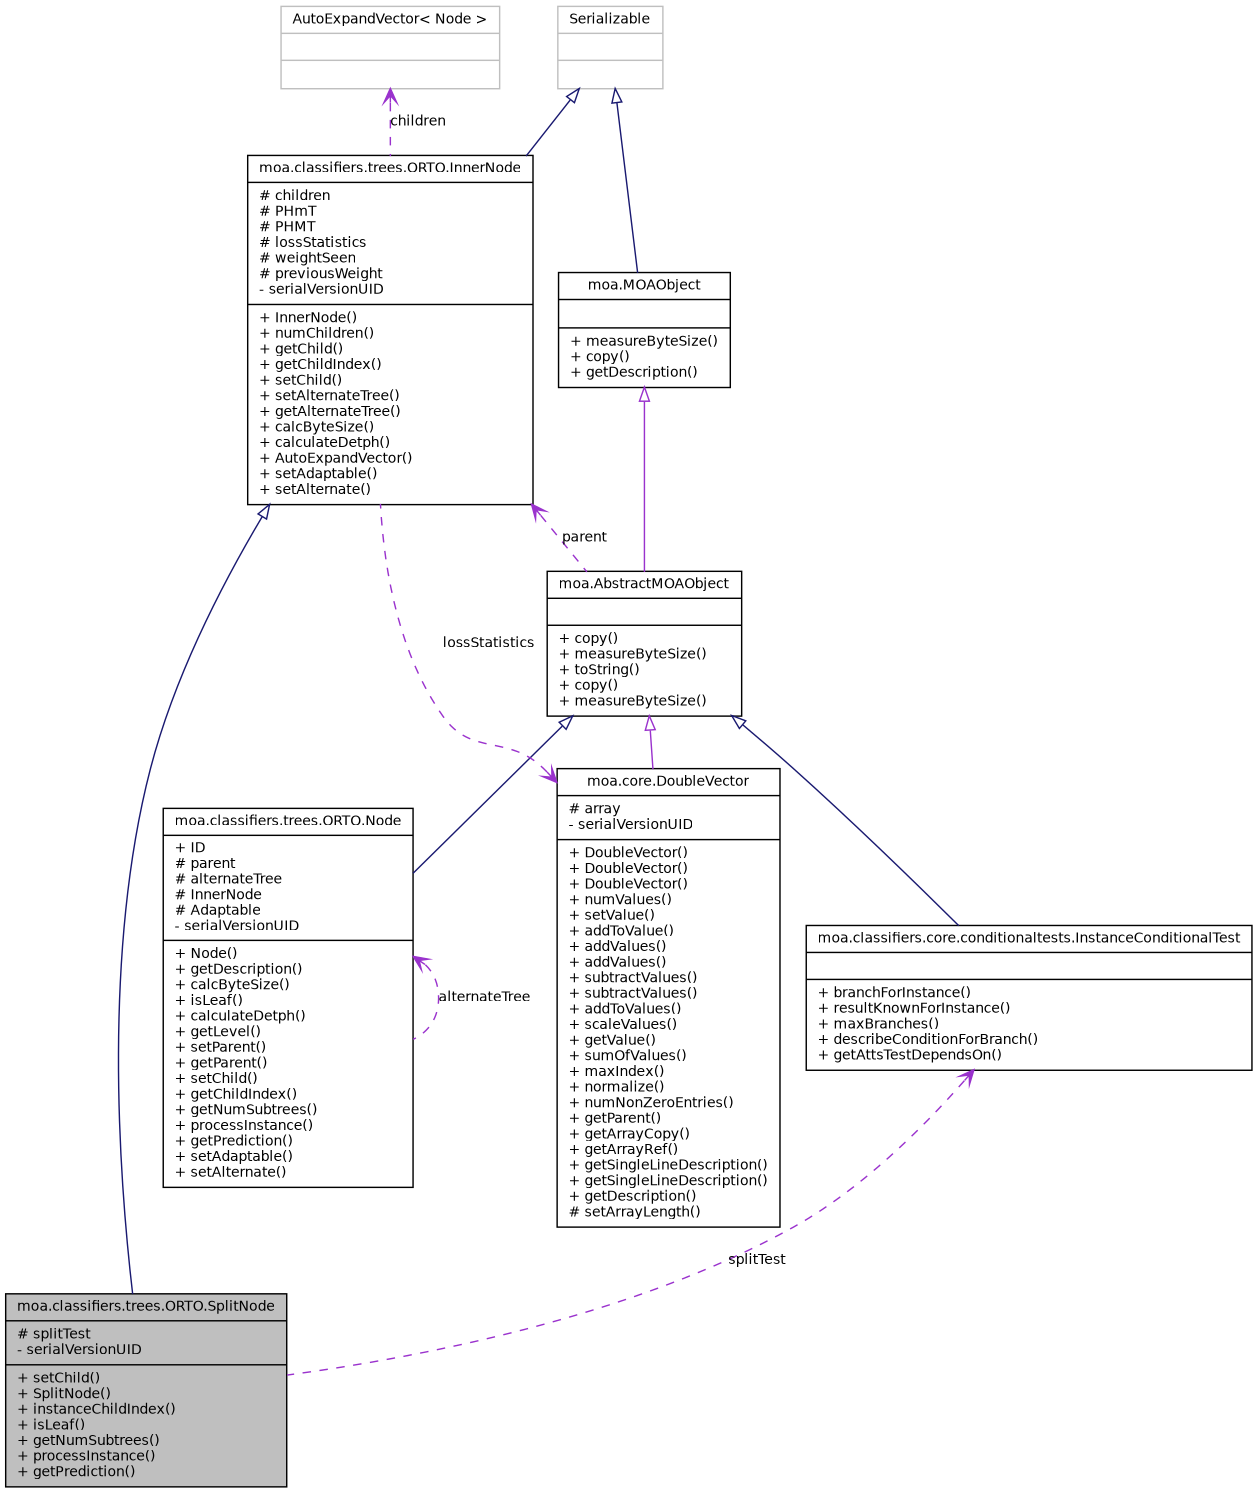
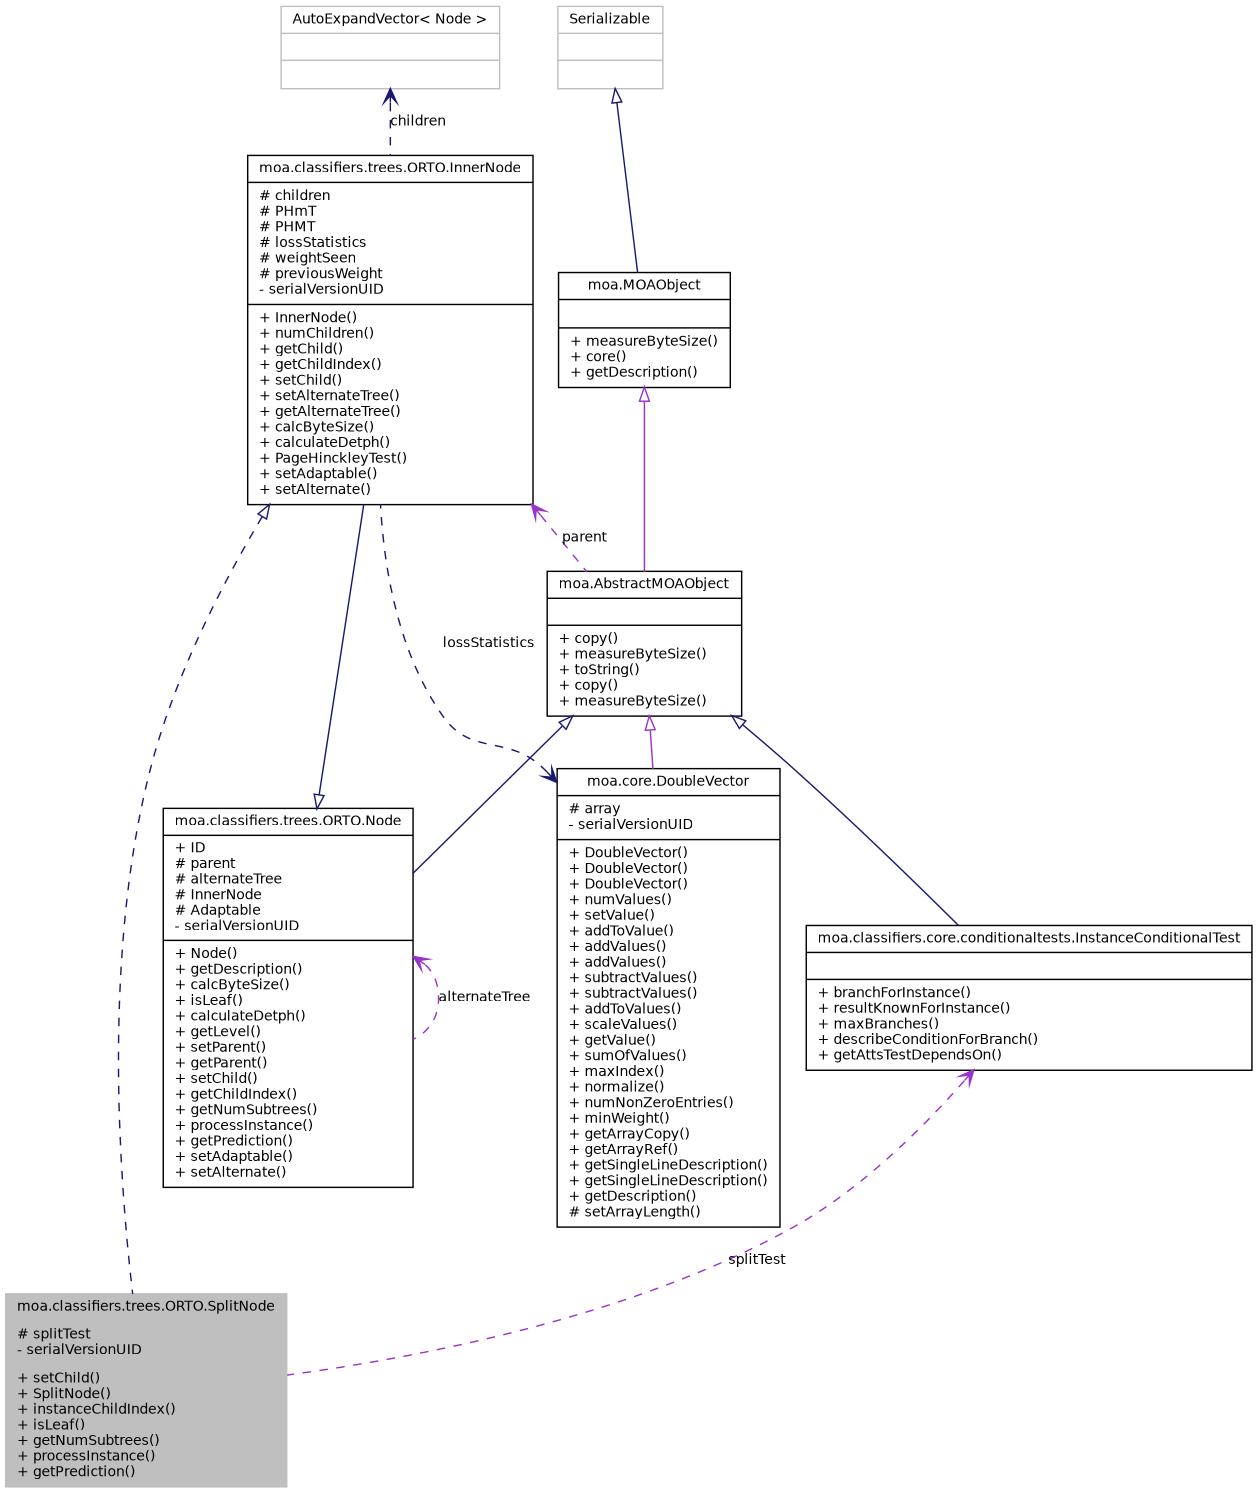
edge "moa.classifiers.trees.ORTO.InnerNode" -> "Serializable": now "moa.classifiers.trees.ORTO.InnerNode" -> "moa.classifiers.trees.ORTO.Node"
edge "moa.classifiers.trees.ORTO.InnerNode" -> "AutoExpandVector< Node >": color darkorchid3 -> midnightblue
node "moa.MOAObject": text "+ copy()" -> "+ core()"
node "moa.classifiers.trees.ORTO.InnerNode": text "+ AutoExpandVector()" -> "+ PageHinckleyTest()"
edge "moa.classifiers.trees.ORTO.InnerNode" -> "moa.core.DoubleVector": color darkorchid3 -> midnightblue
edge "moa.classifiers.trees.ORTO.SplitNode" -> "moa.classifiers.trees.ORTO.InnerNode": style solid -> dashed
node "moa.core.DoubleVector": text "+ getParent()" -> "+ minWeight()"
node "moa.classifiers.trees.ORTO.SplitNode": color black -> grey75
